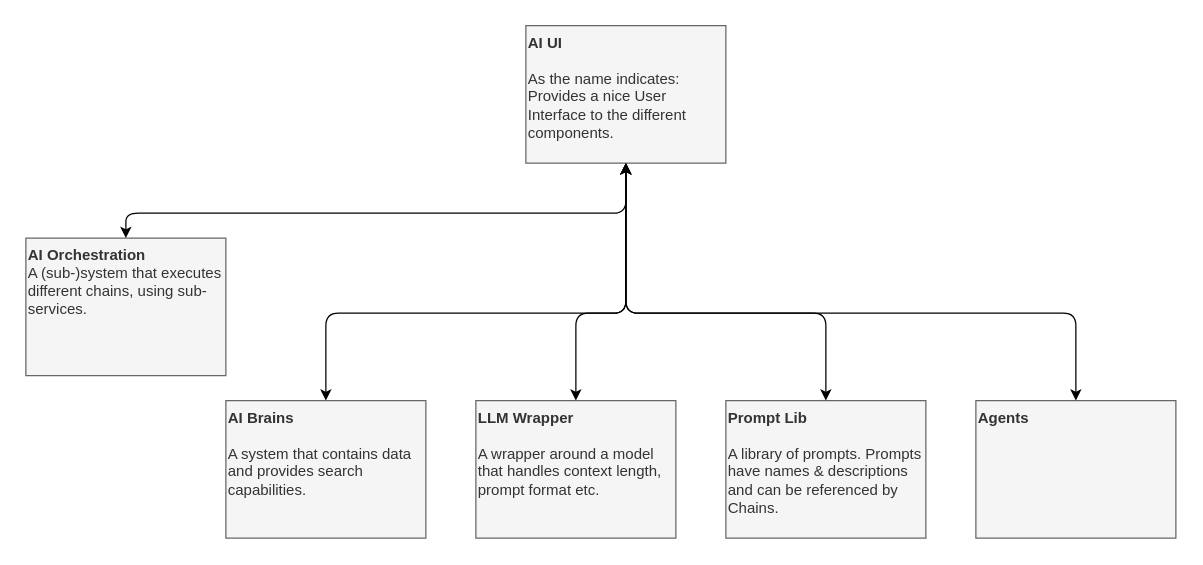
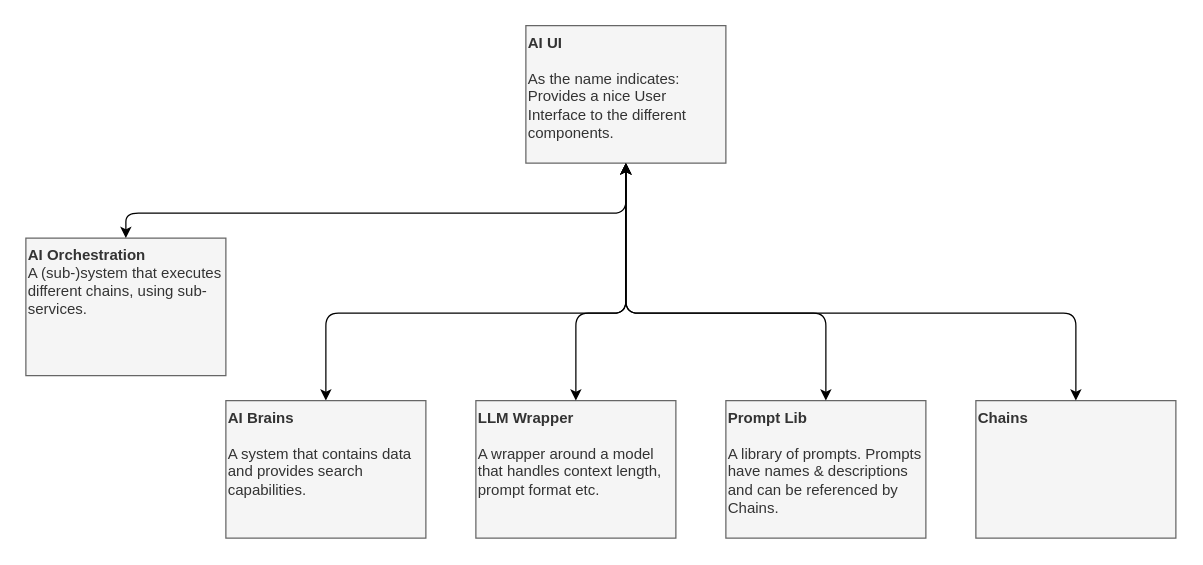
node "Agents": label "Agents" -> "Chains"
